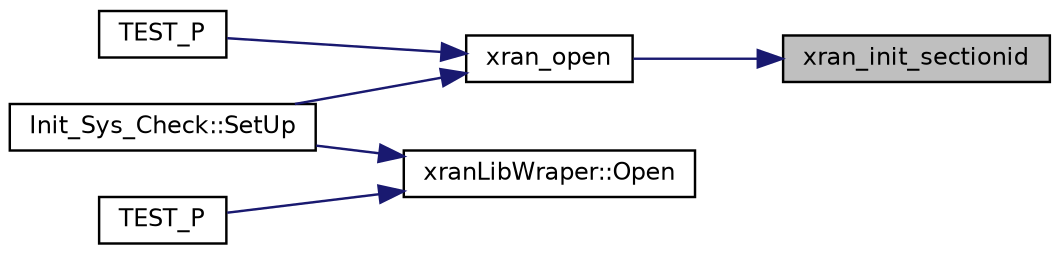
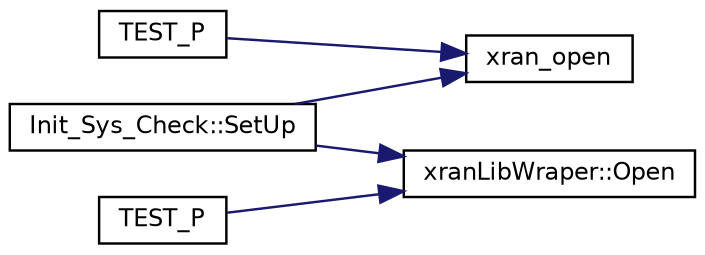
node "xran_init_sectionid": removed
